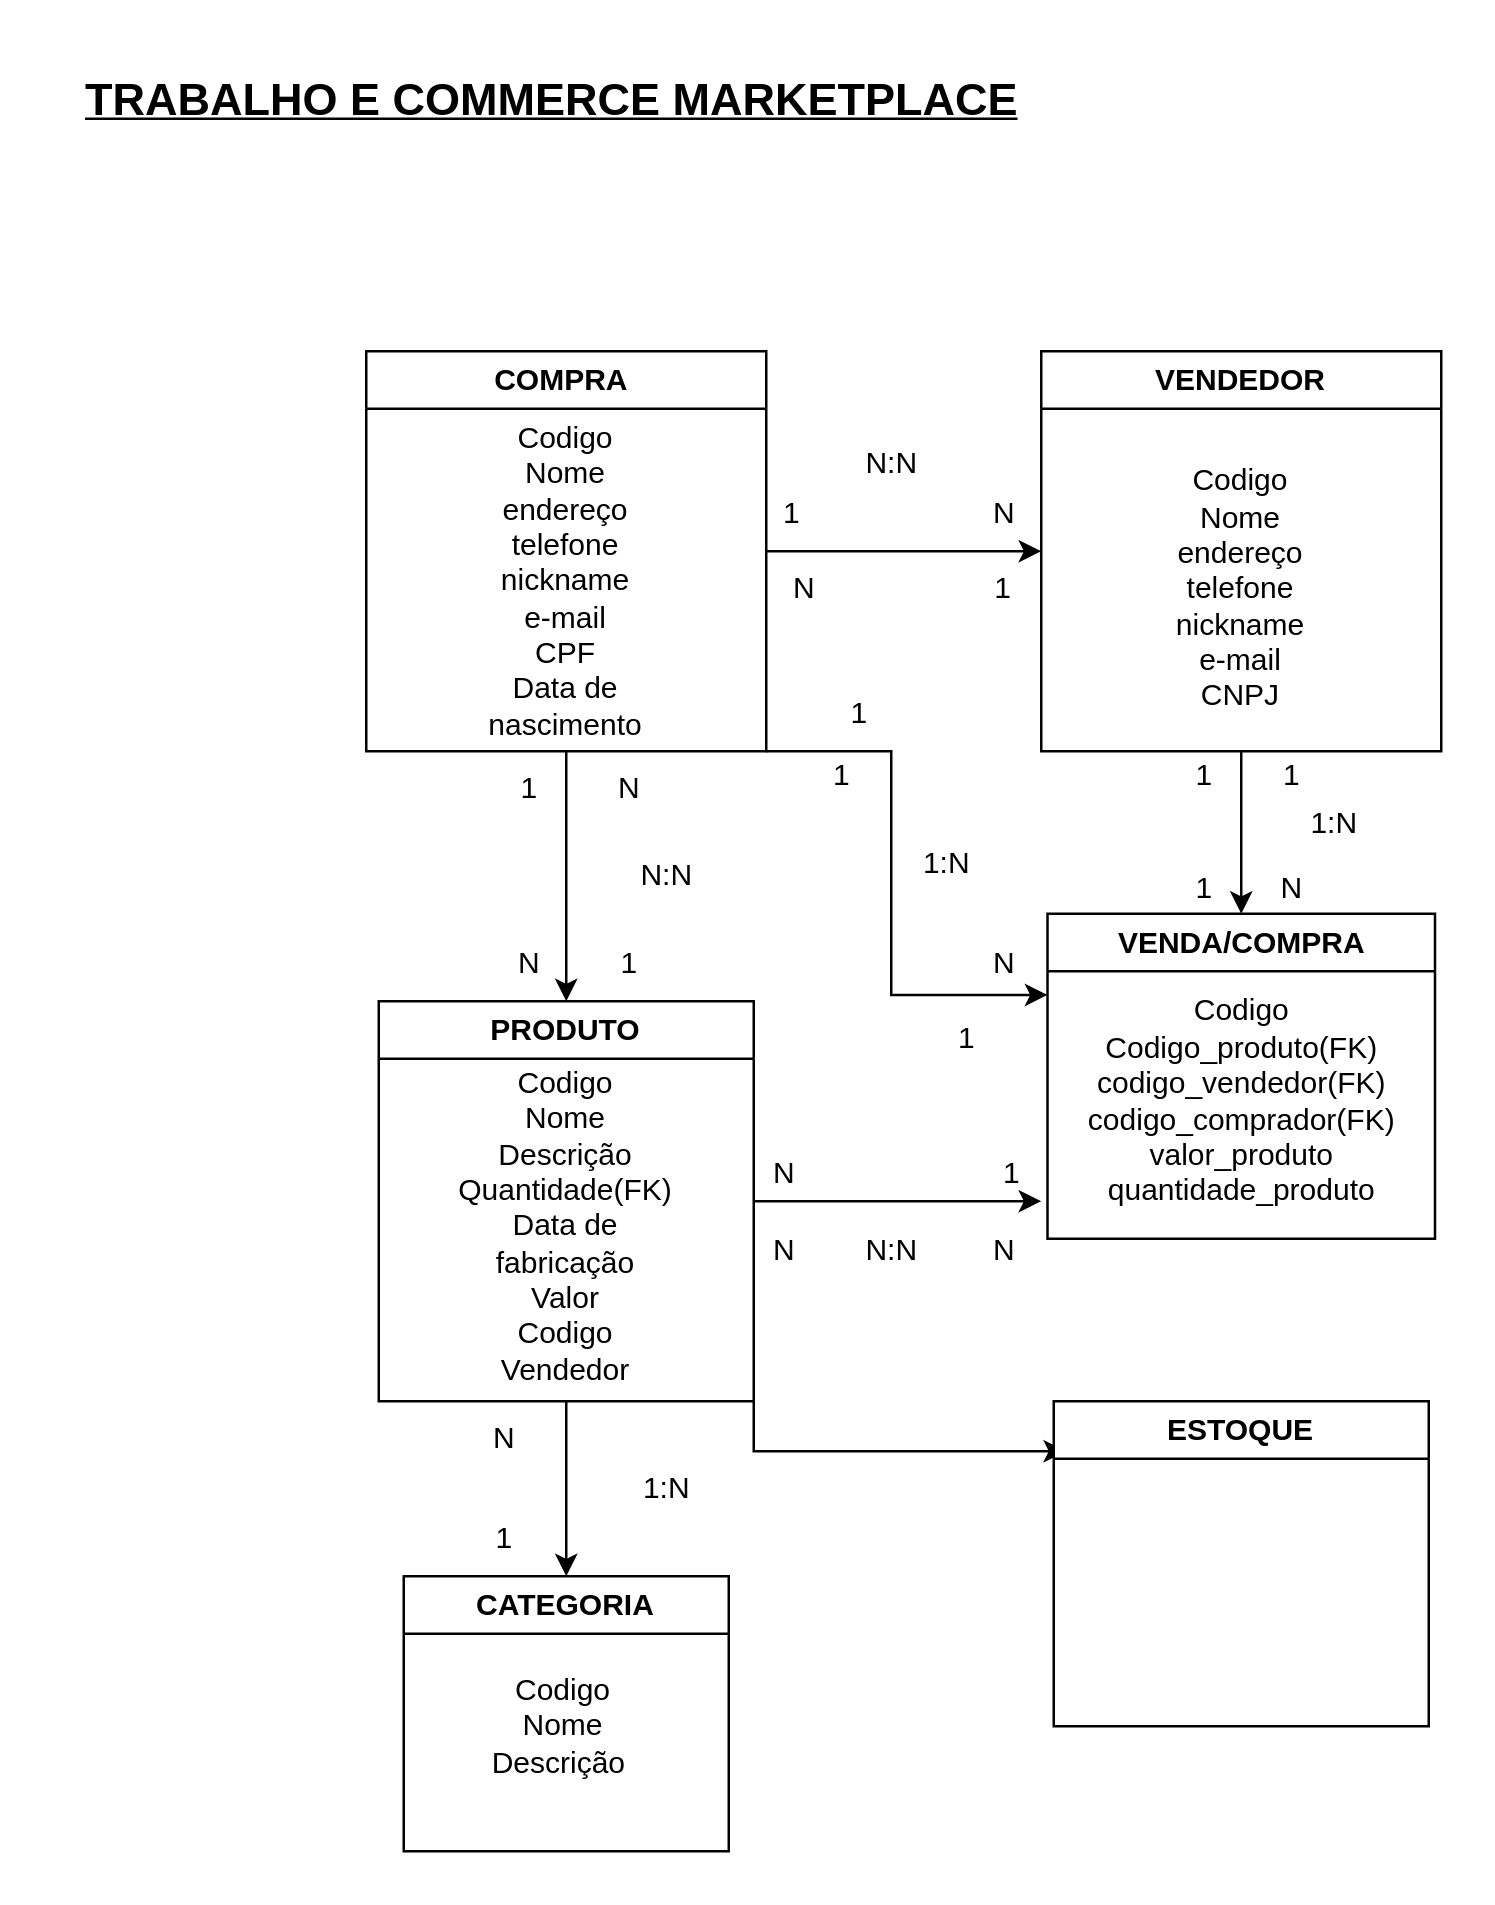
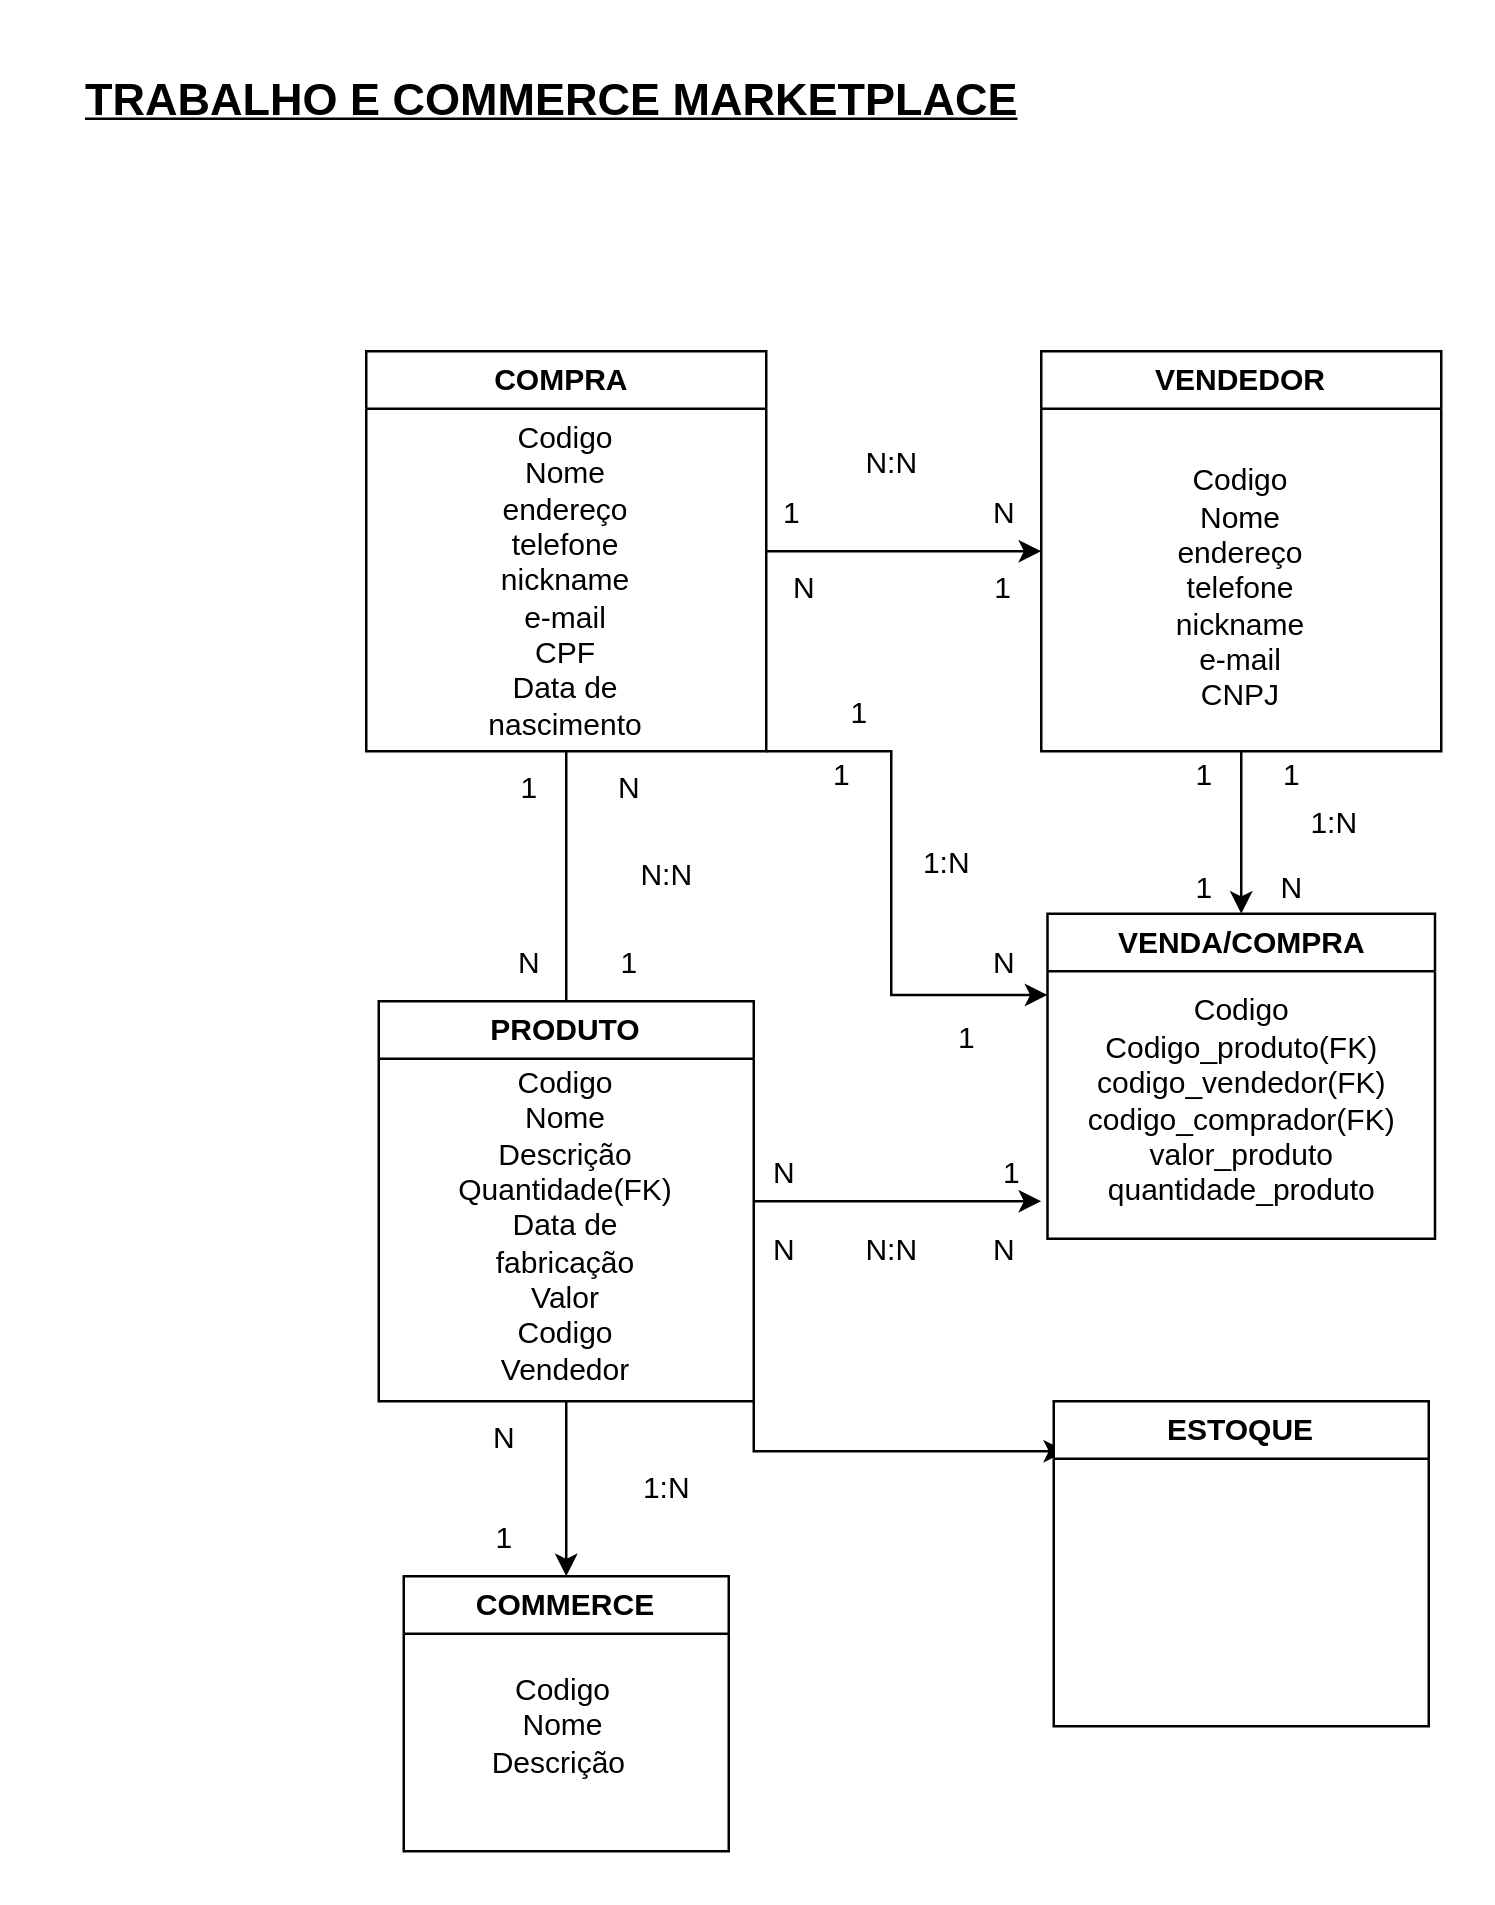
edge "COMPRA" -> "PRODUTO": arrowhead classic -> none
node "CATEGORIA": label "CATEGORIA" -> "COMMERCE"
